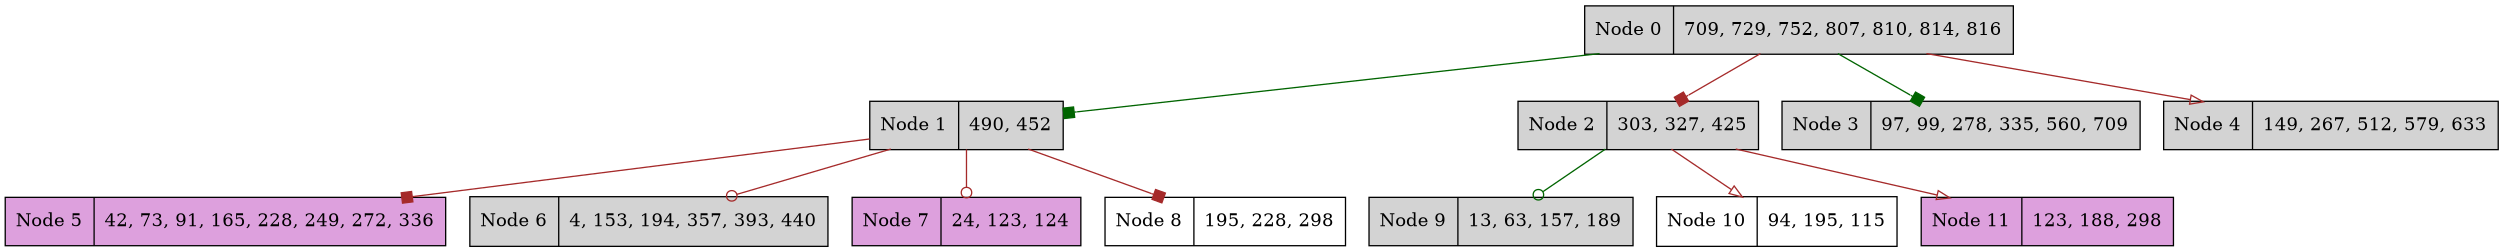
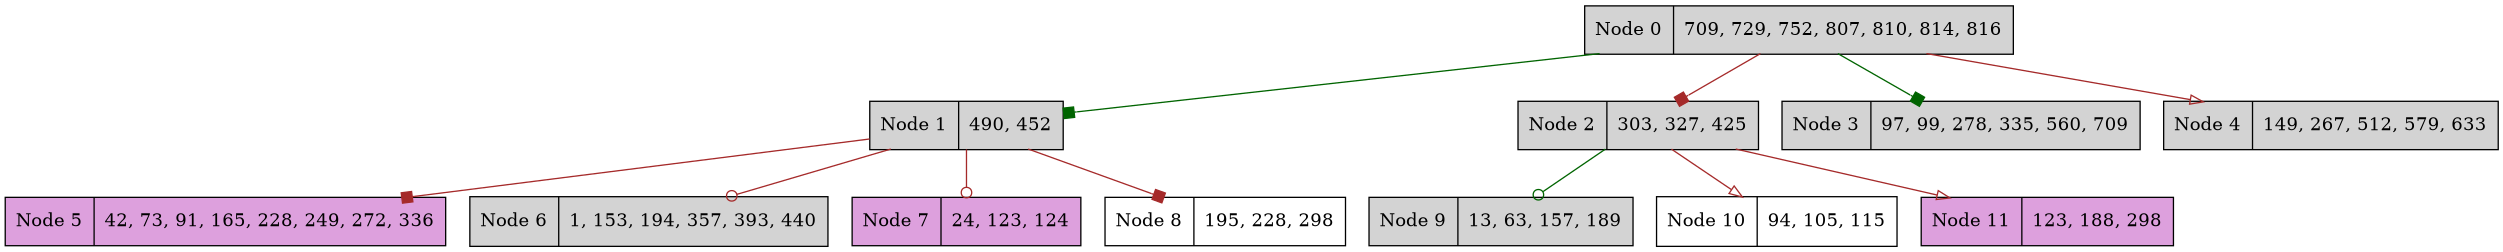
node "Node 6": text "4, 153, 194, 357, 393, 440" -> "1, 153, 194, 357, 393, 440"
node "Node 10": text "94, 195, 115" -> "94, 105, 115"
